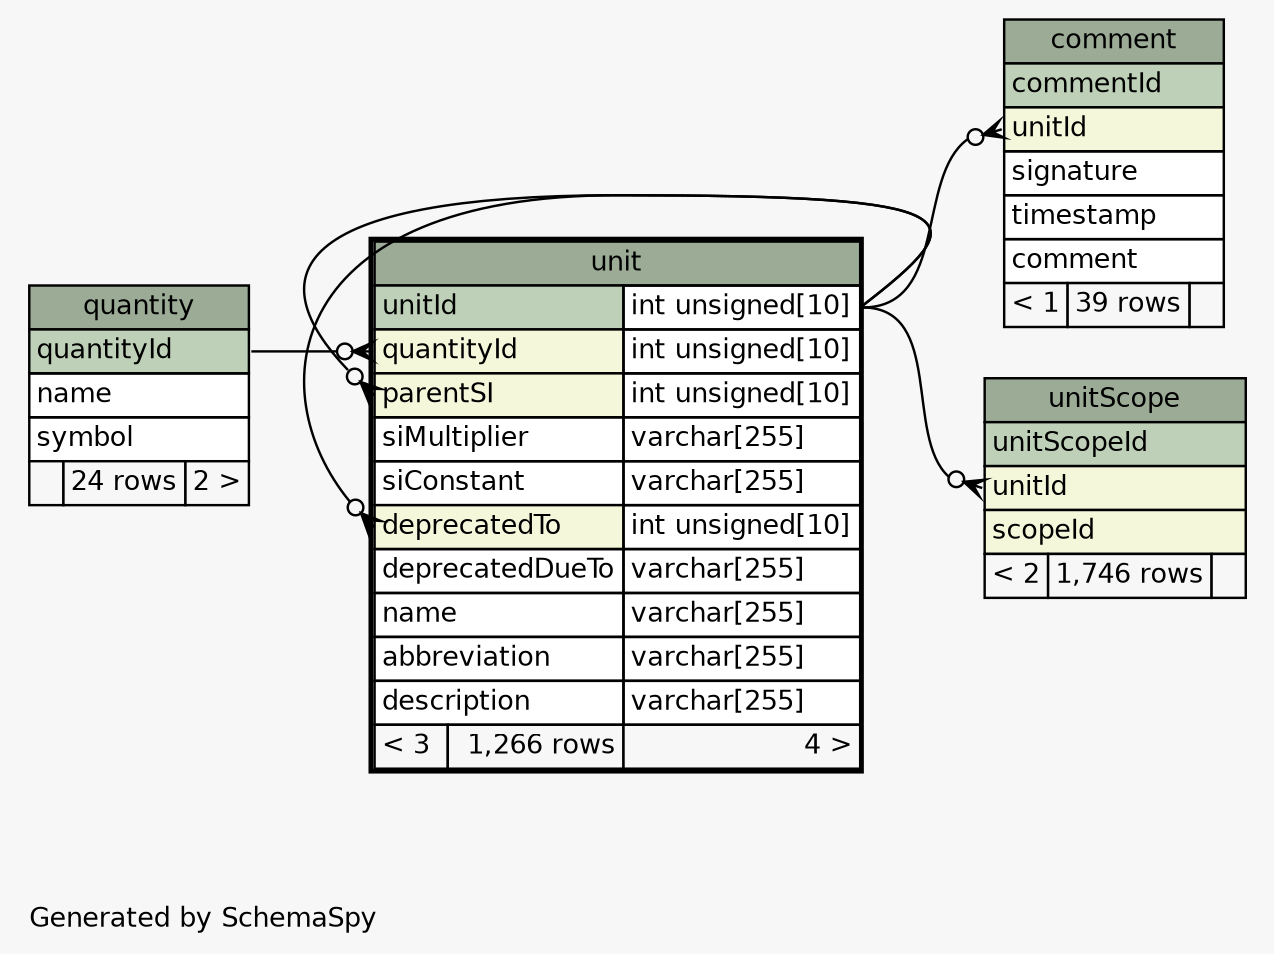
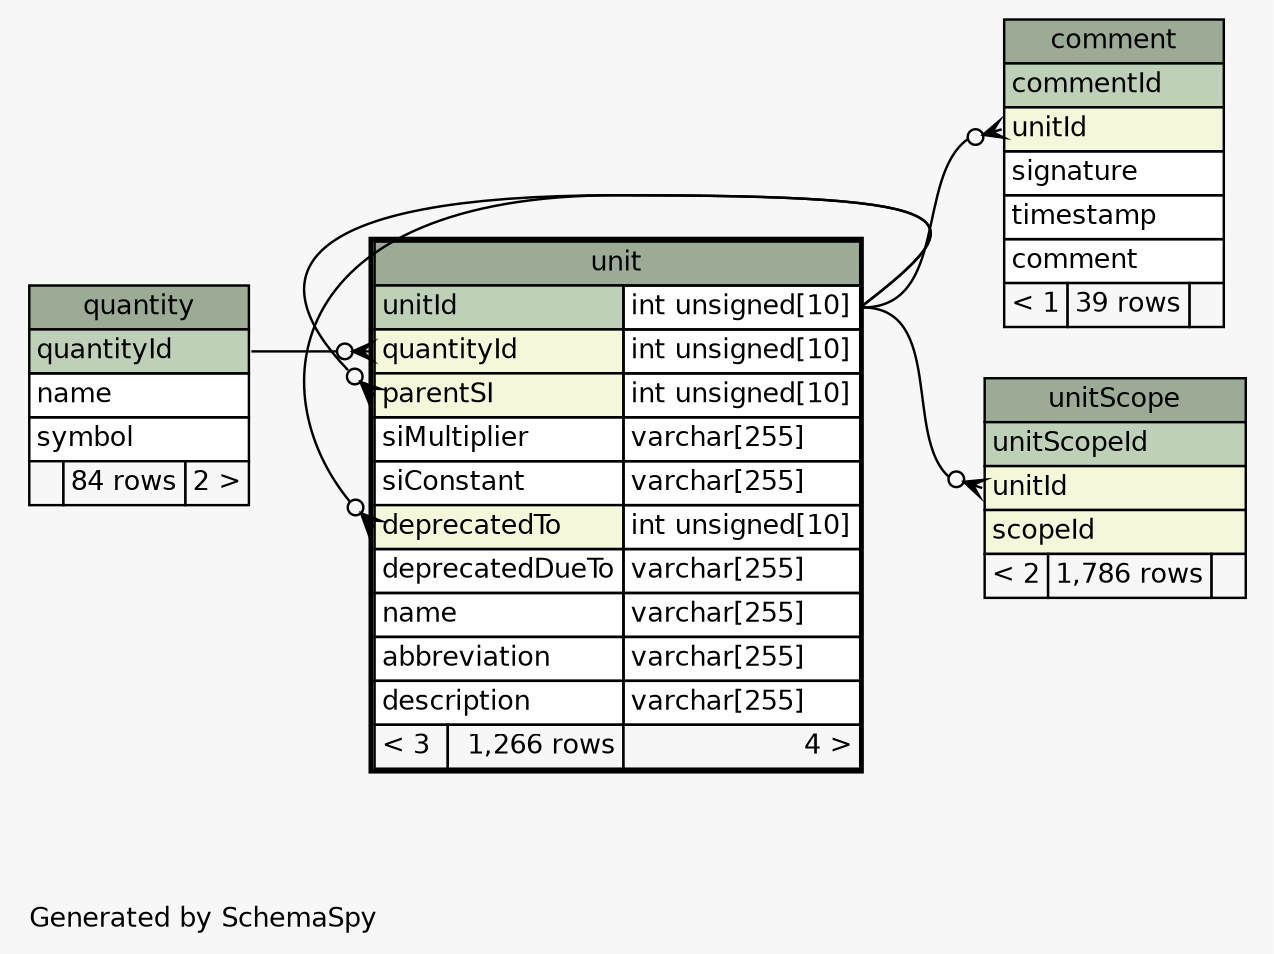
node "quantity": text "24 rows" -> "84 rows"
node "unitScope": text "1,746 rows" -> "1,786 rows"
